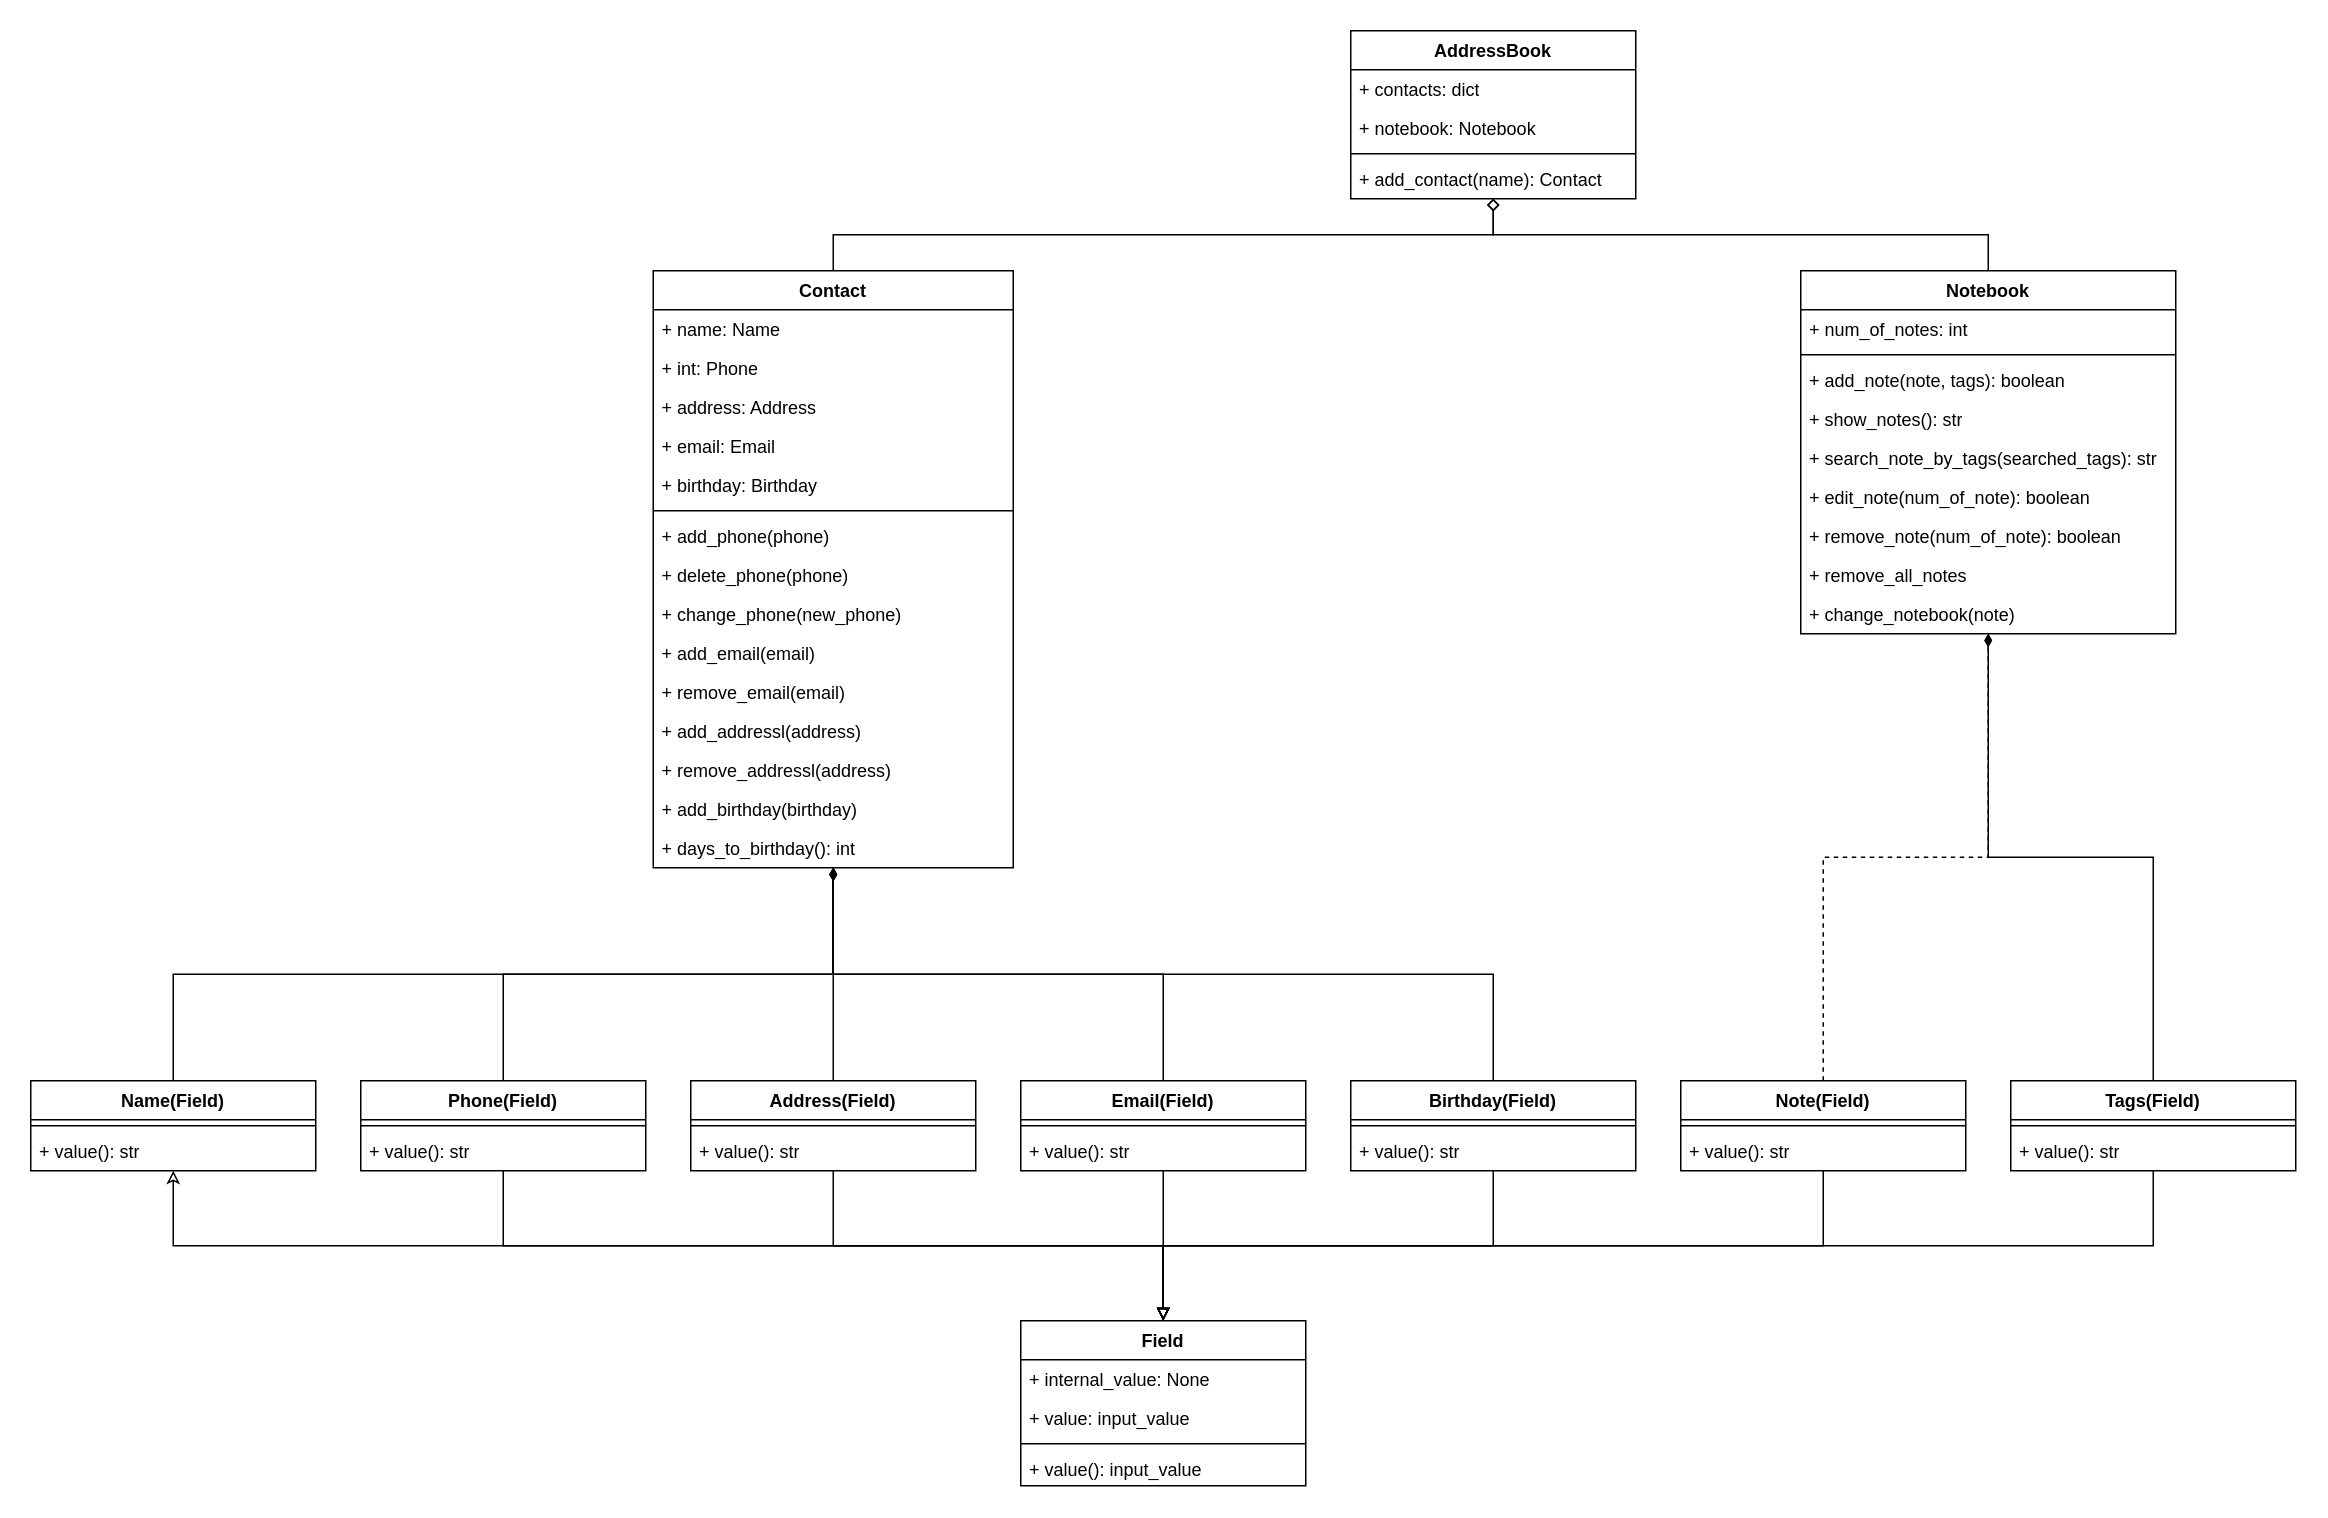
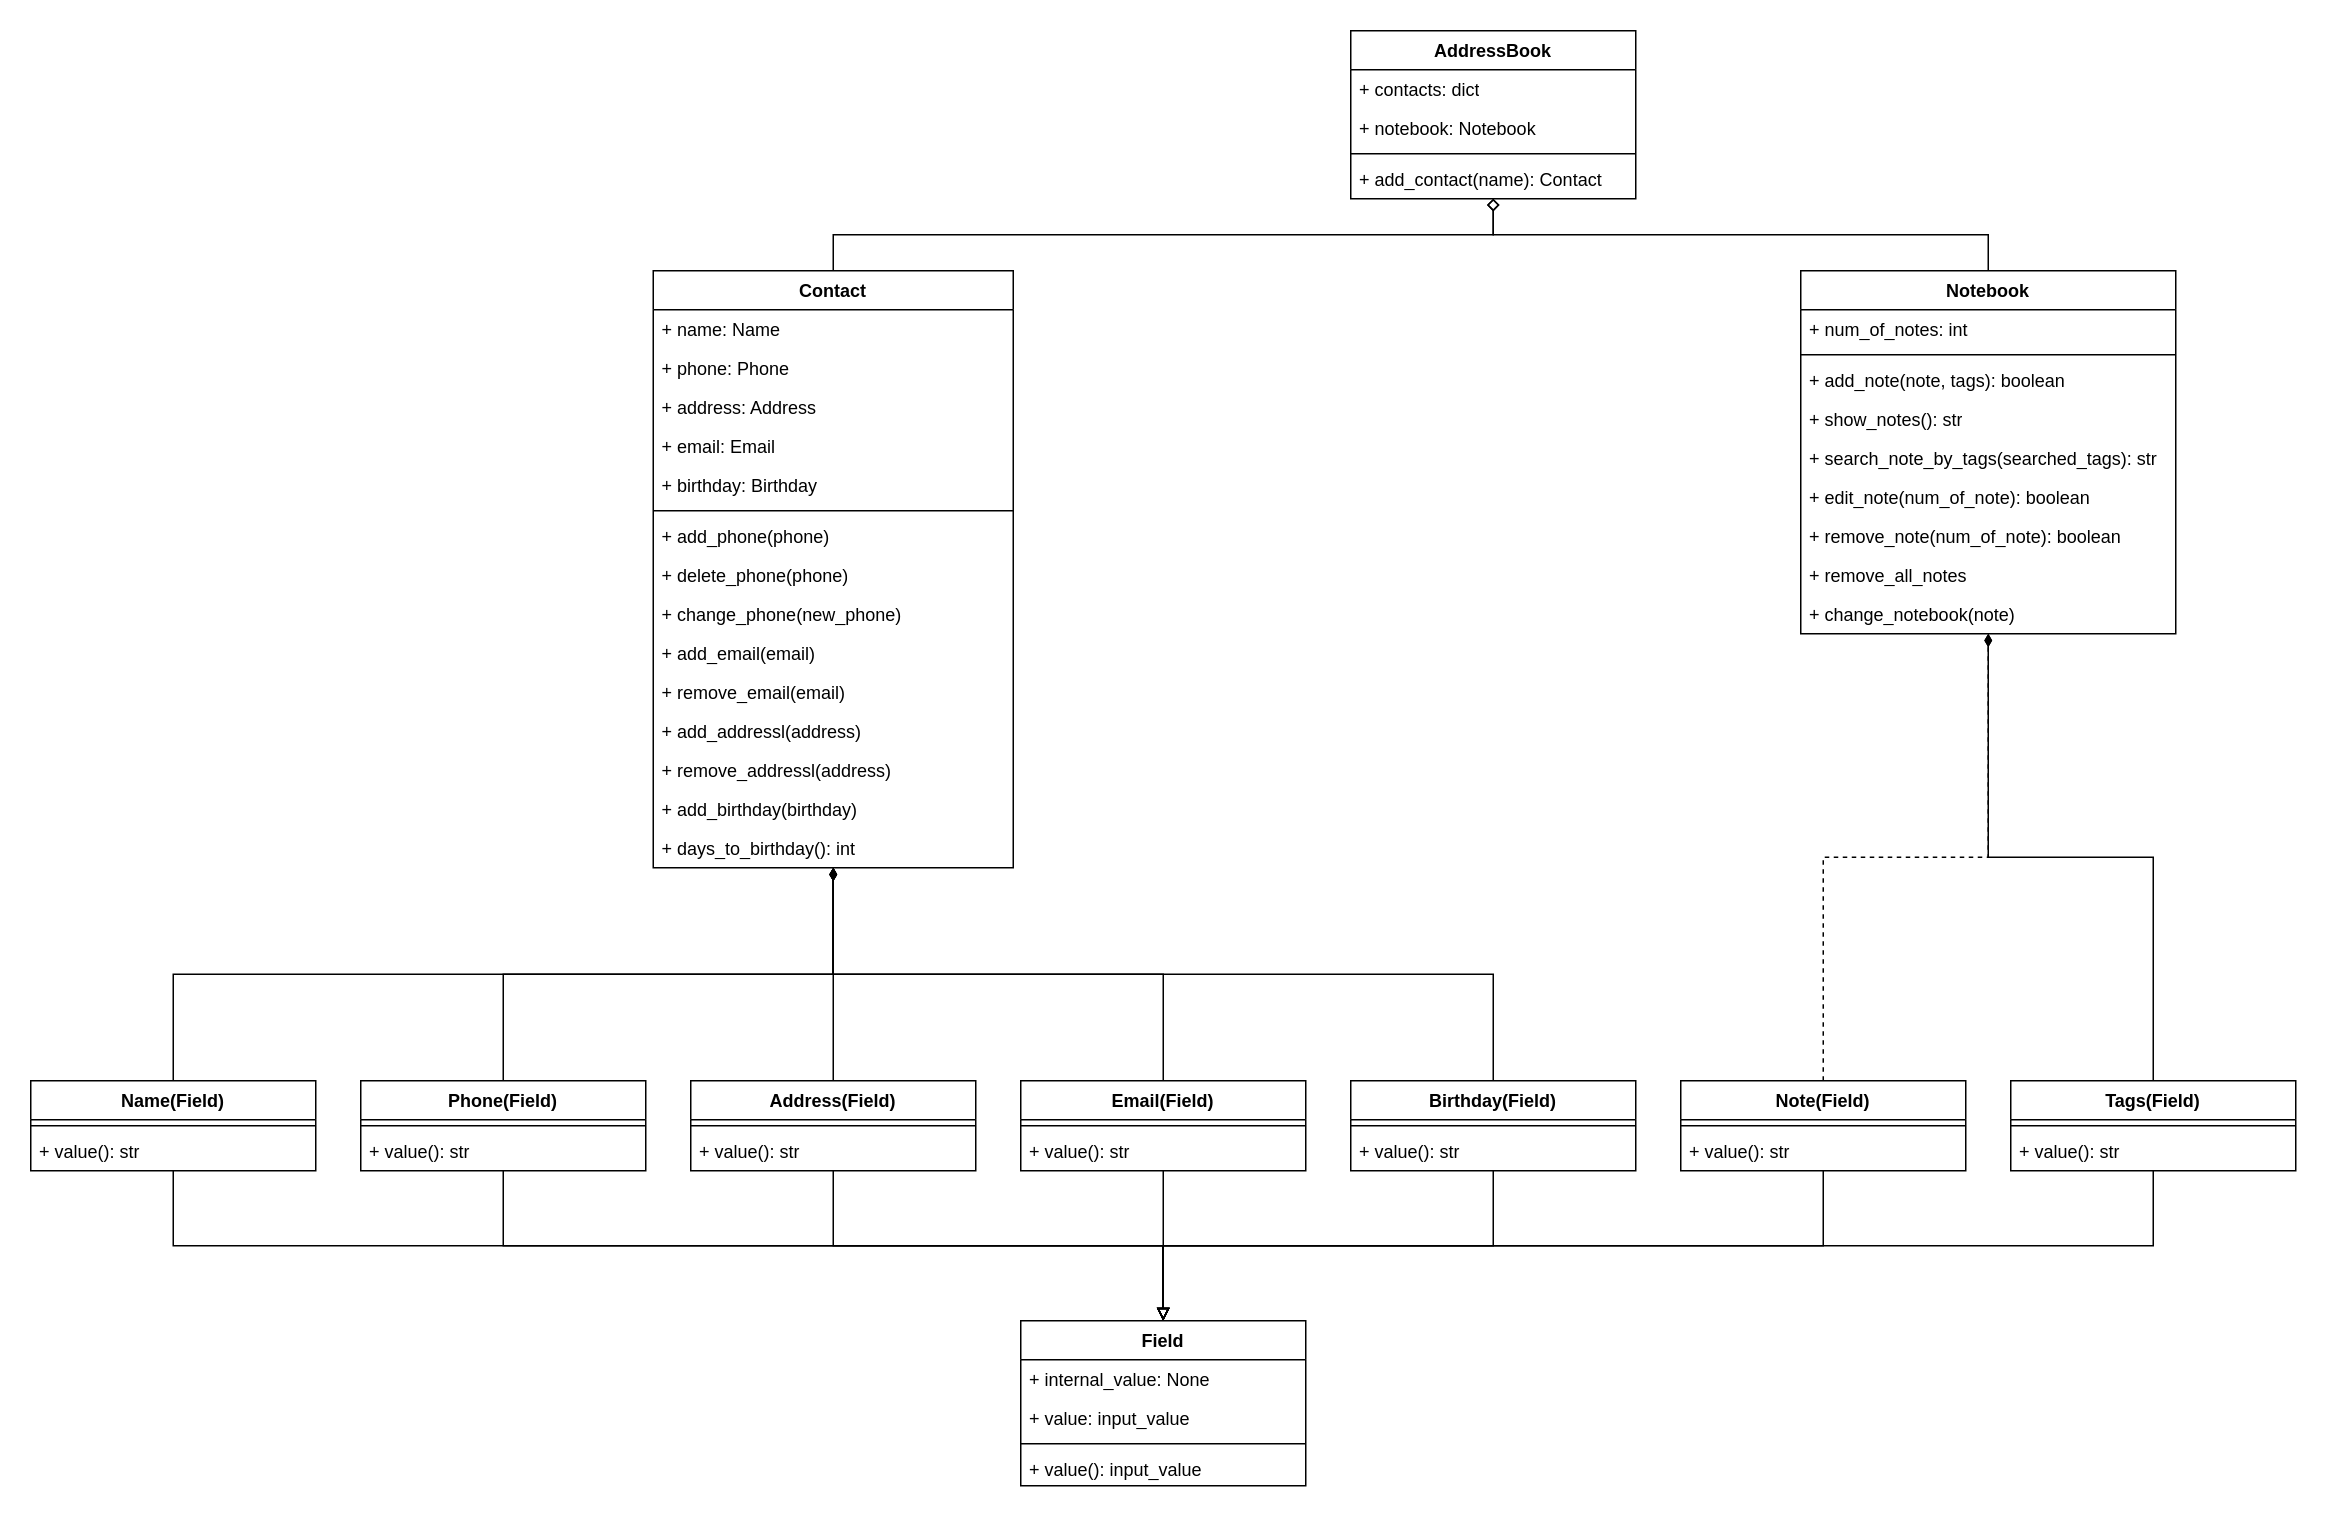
node "+ int: Phone": label "+ int: Phone" -> "+ phone: Phone"
edge "Name(Field)" -- "Field": arrowhead classic -> none
